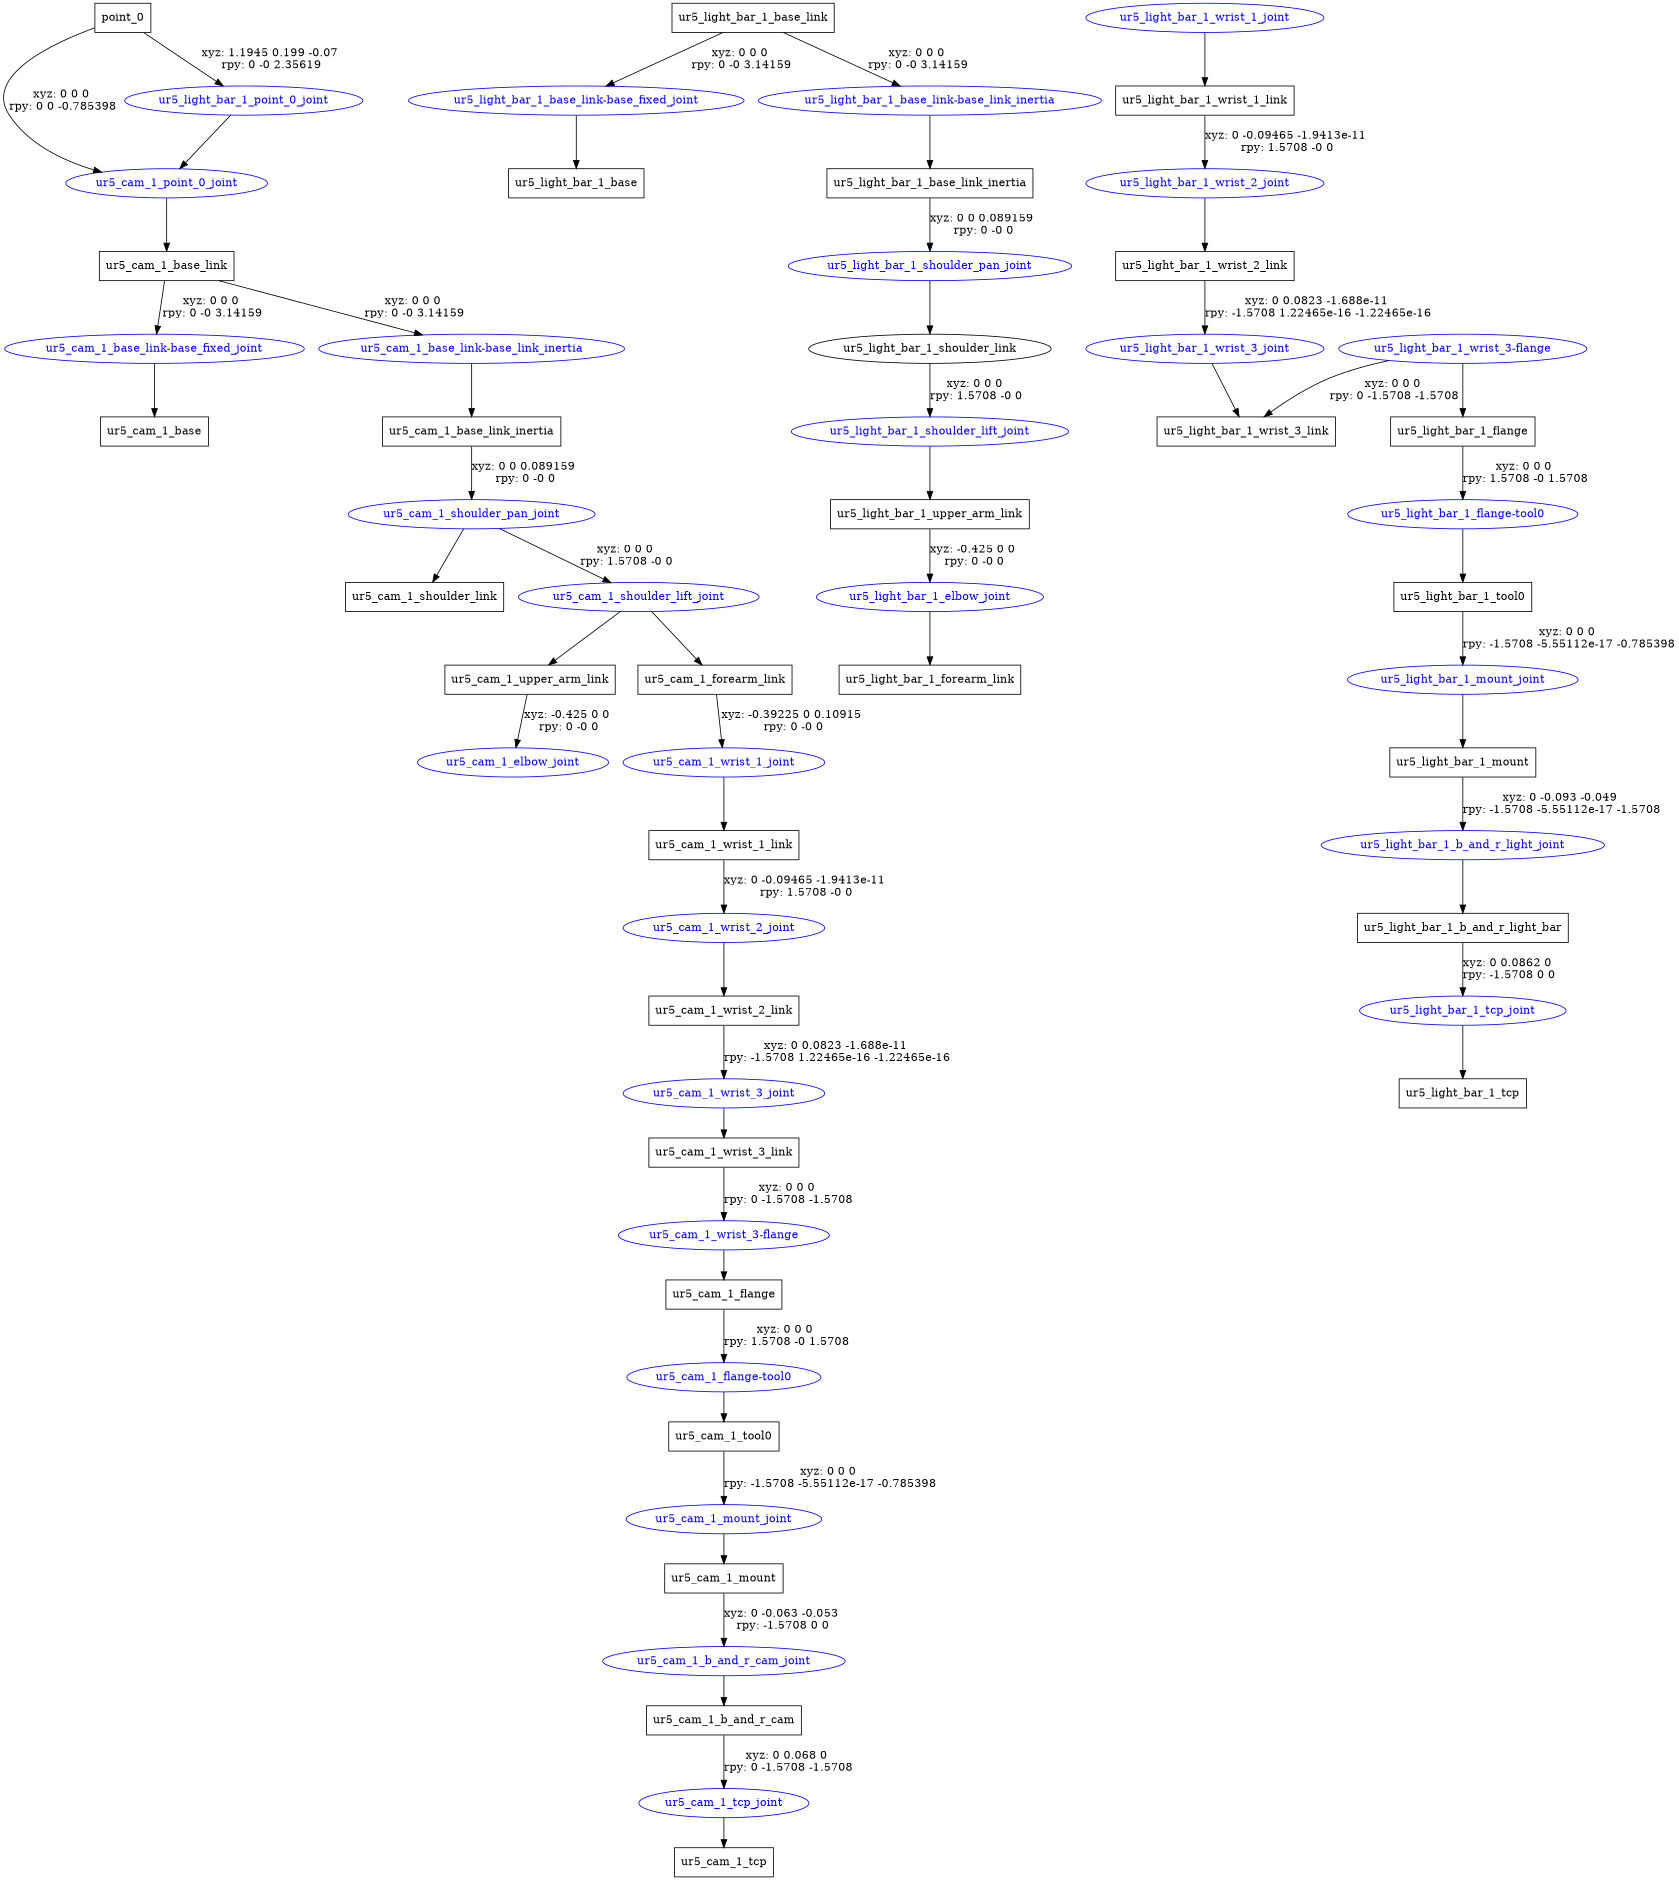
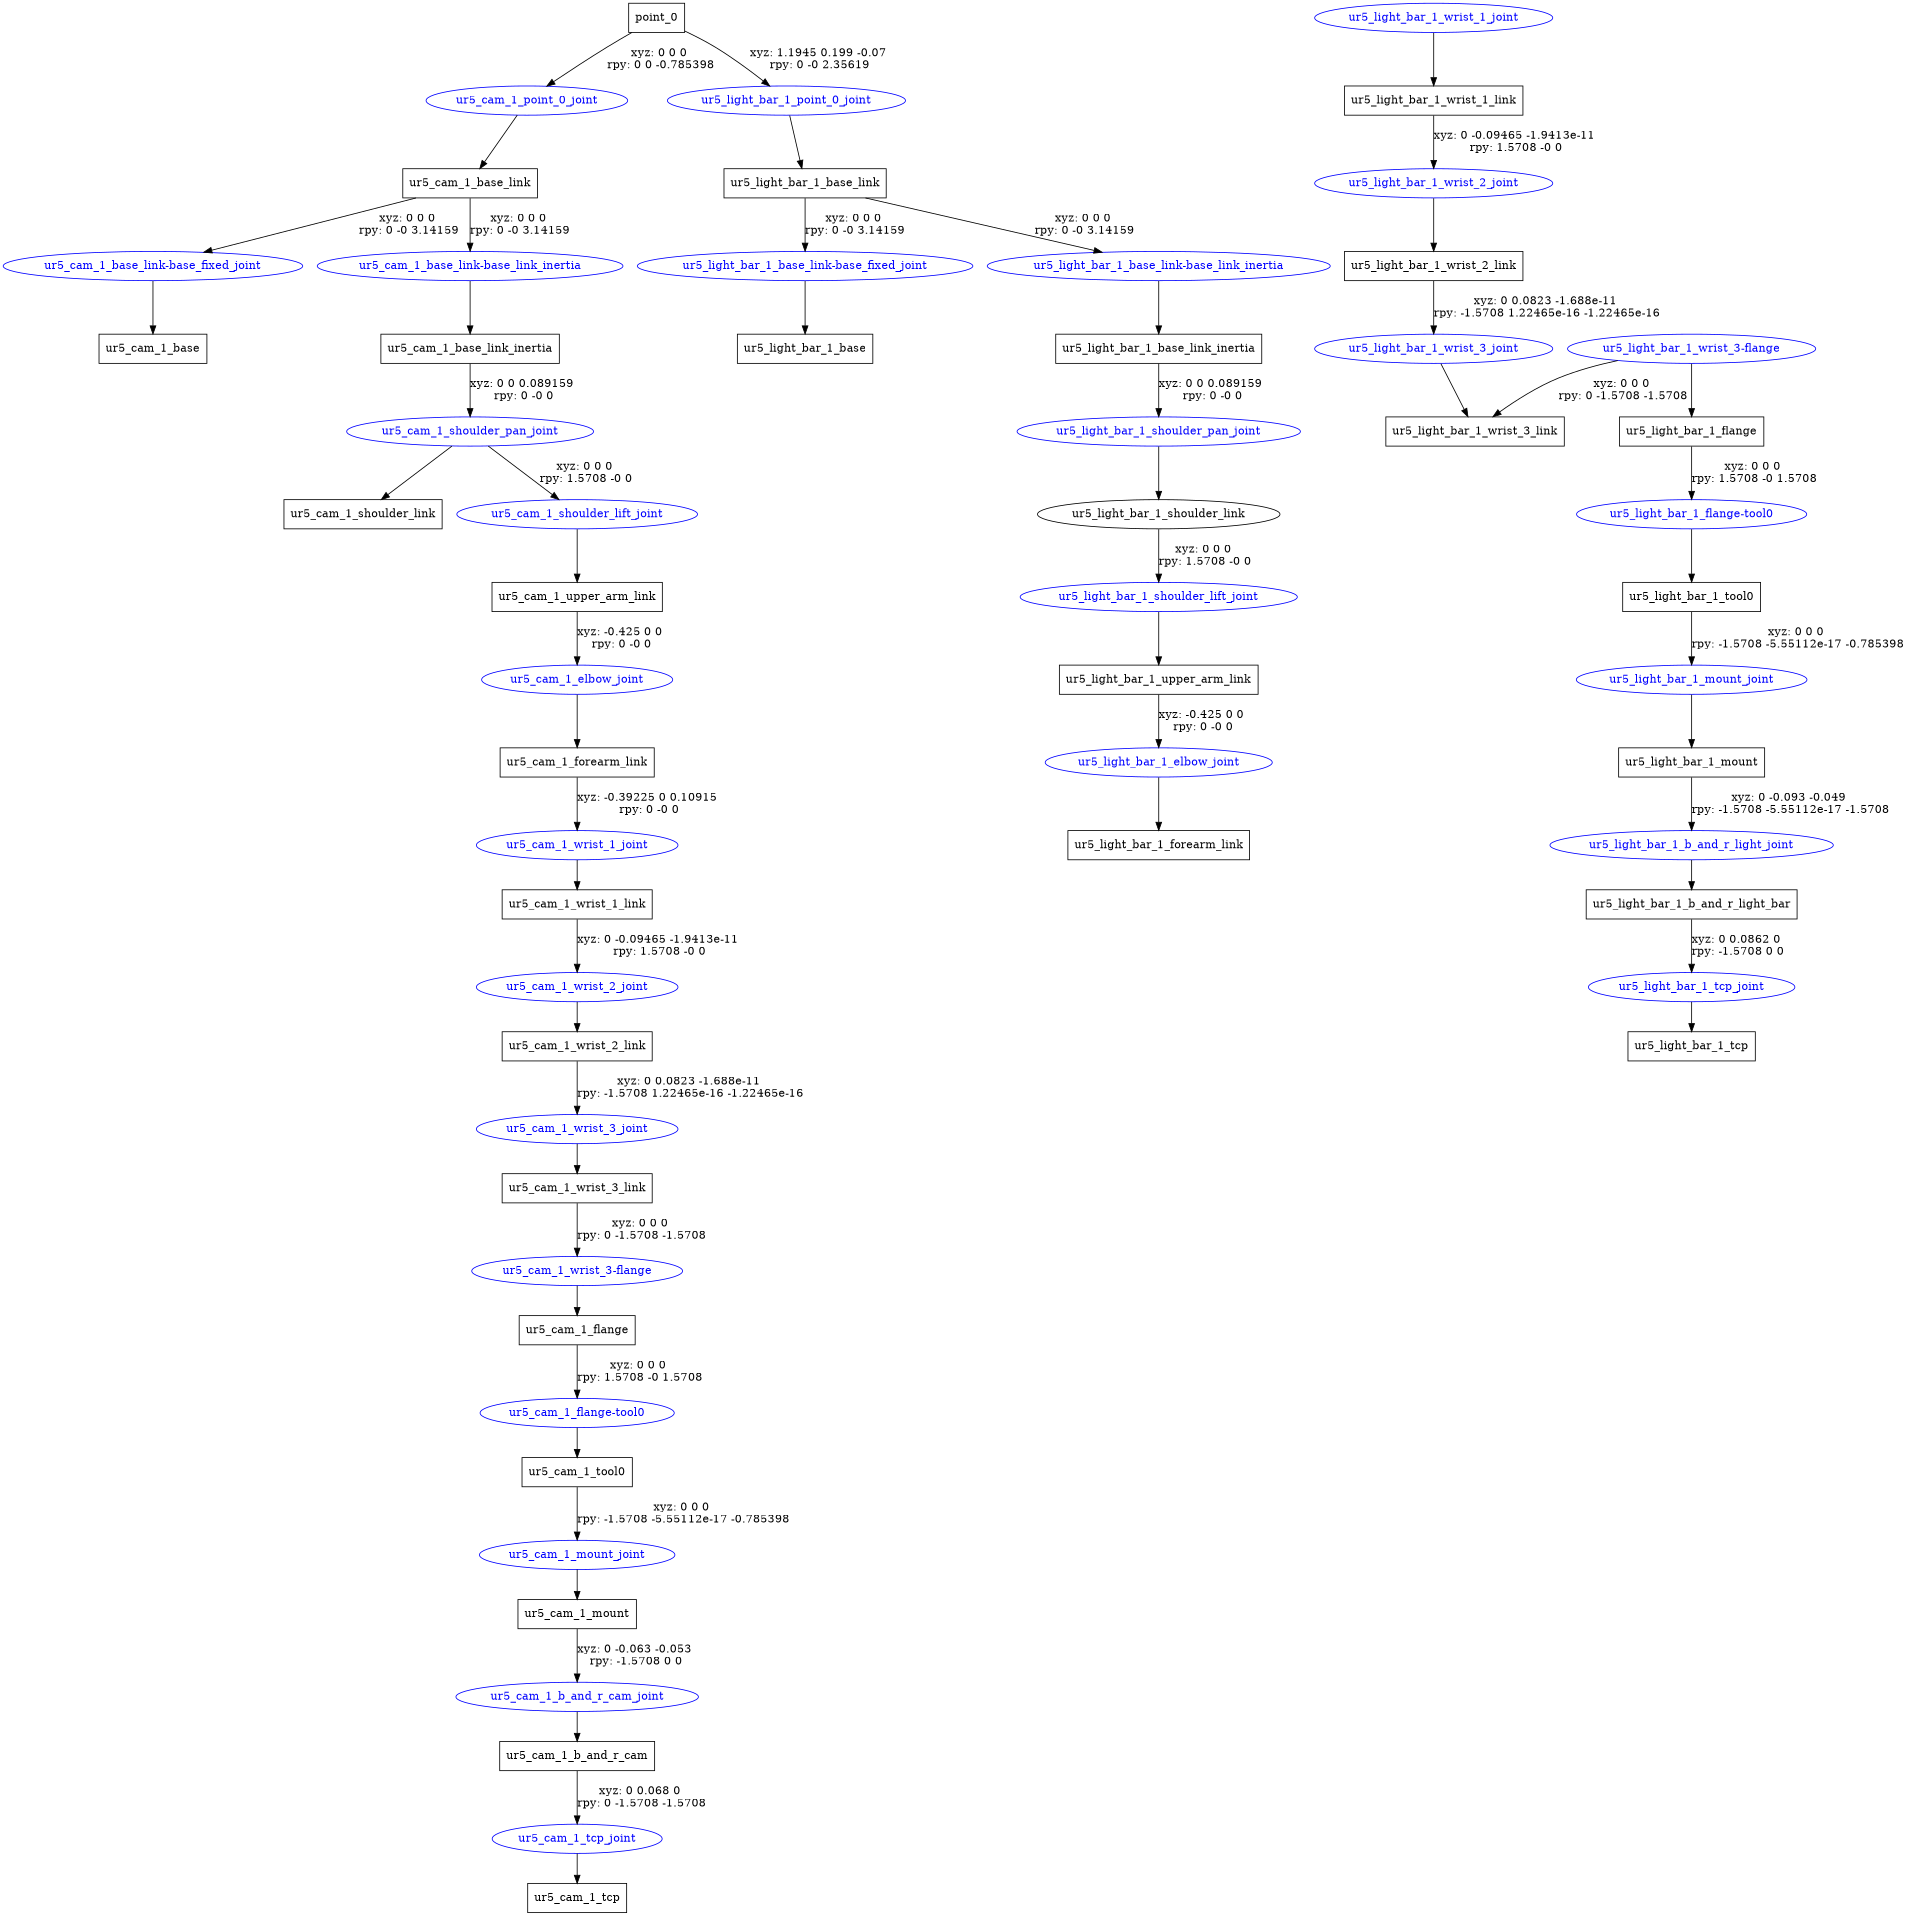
edge "ur5_light_bar_1_point_0_joint" -> "ur5_cam_1_point_0_joint": now "ur5_light_bar_1_point_0_joint" -> "ur5_light_bar_1_base_link"
edge "ur5_cam_1_shoulder_lift_joint" -> "ur5_cam_1_forearm_link": now "ur5_cam_1_elbow_joint" -> "ur5_cam_1_forearm_link"
